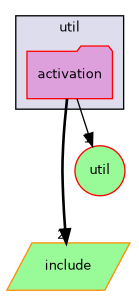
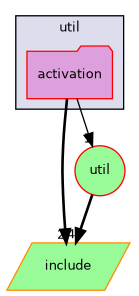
edge "util" -> "include": added
